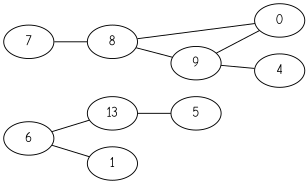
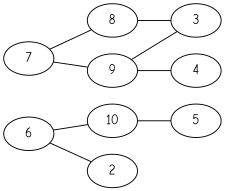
node "0": label "0" -> "3"
edge "8" -- "9": now "7" -- "9"
node "13": label "13" -> "10"
node "1": label "1" -> "2"
